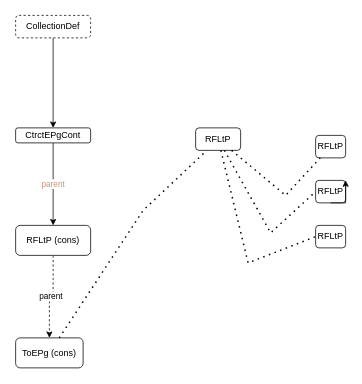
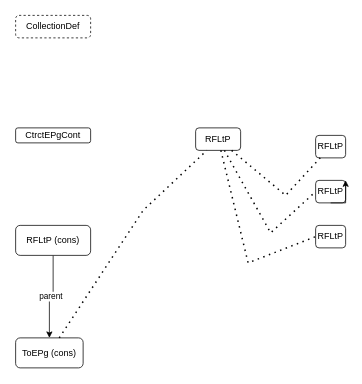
edge "CollectionDef" -> "CtrctEPgCont": removed
edge "CtrctEPgCont" -> "RFLtP (cons)": removed, label "parent"
edge "RFLtP (cons)" -> "ToEPg (cons)": style dashed -> solid
